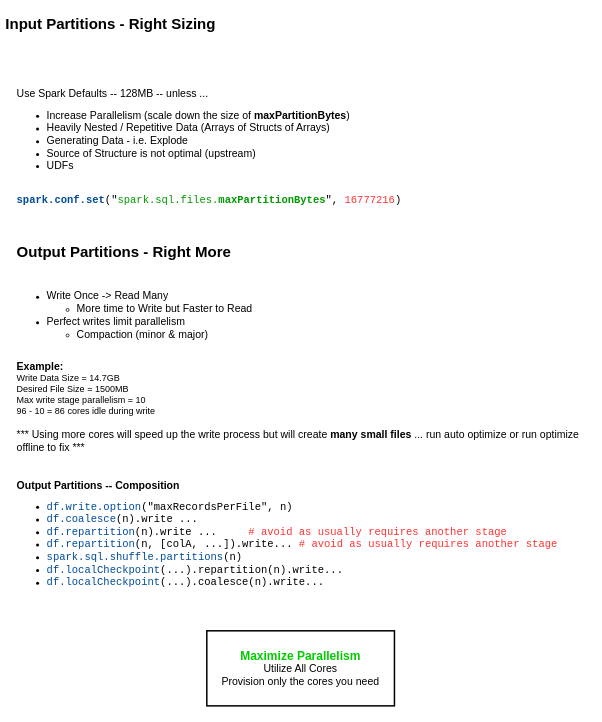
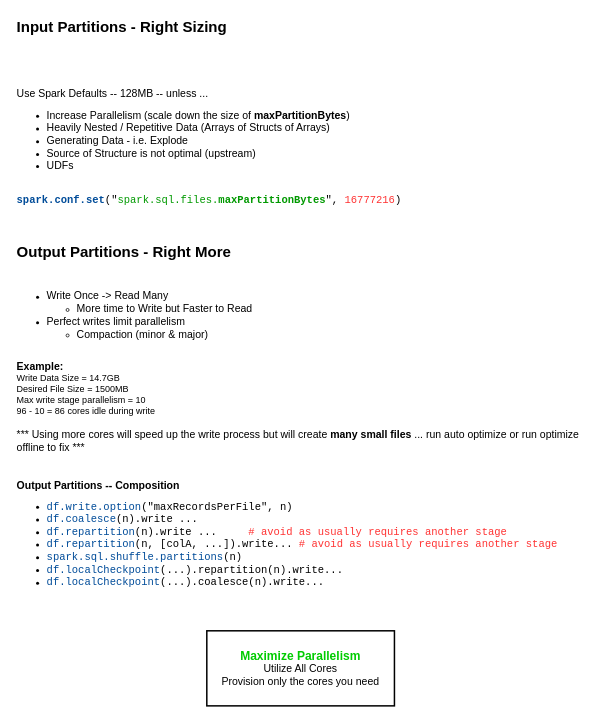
node "Input Partitions - Right Sizing": moved (240, 23) -> (252, 27)
